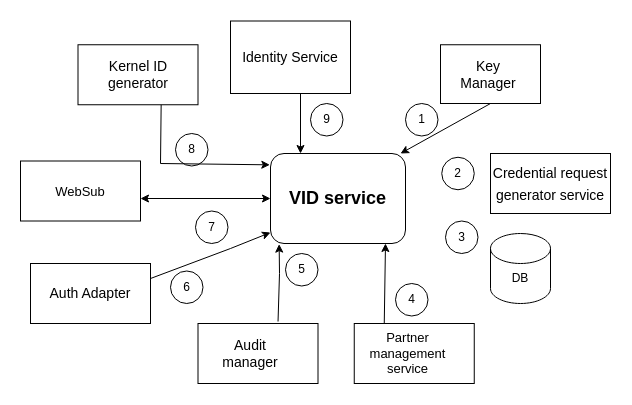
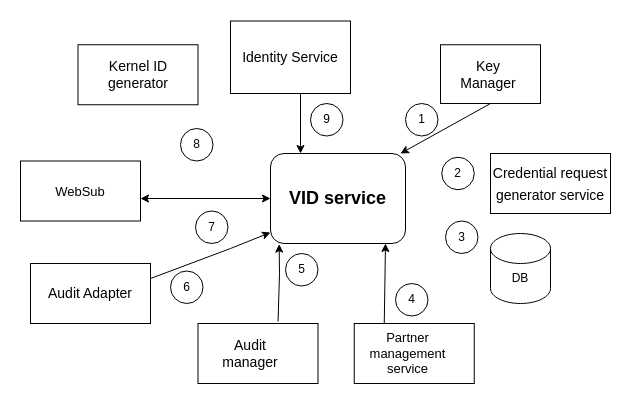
node "8": moved (192, 150) -> (197, 145)
edge "Kernel ID generator" -> "VID service": removed
node "Auth Adapter": label "Auth Adapter" -> "Audit Adapter"
